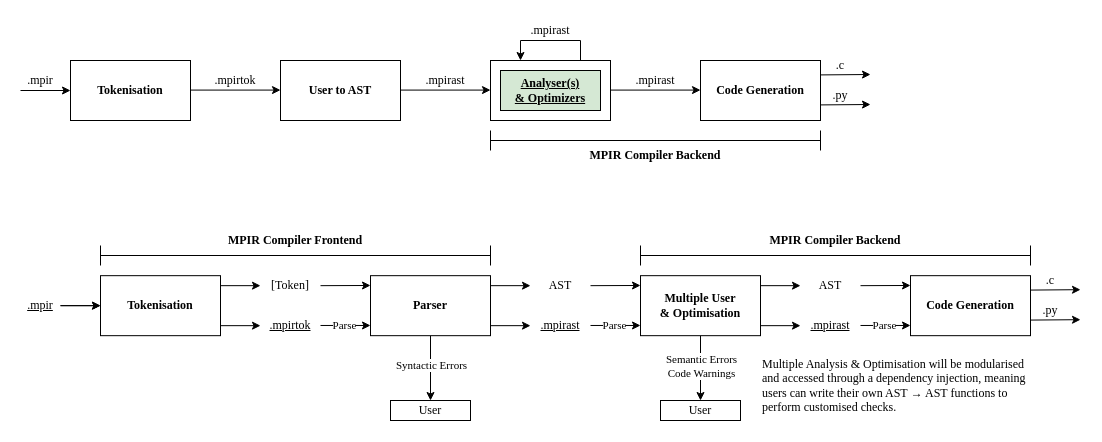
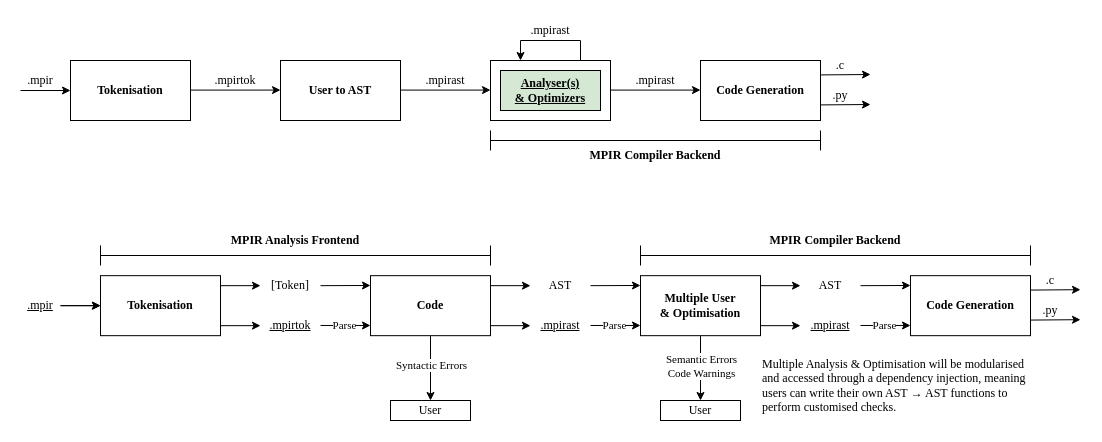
node "MPIR Compiler Frontend": label "MPIR Compiler Frontend" -> "MPIR Analysis Frontend"
node "Parser": label "Parser" -> "Code"
